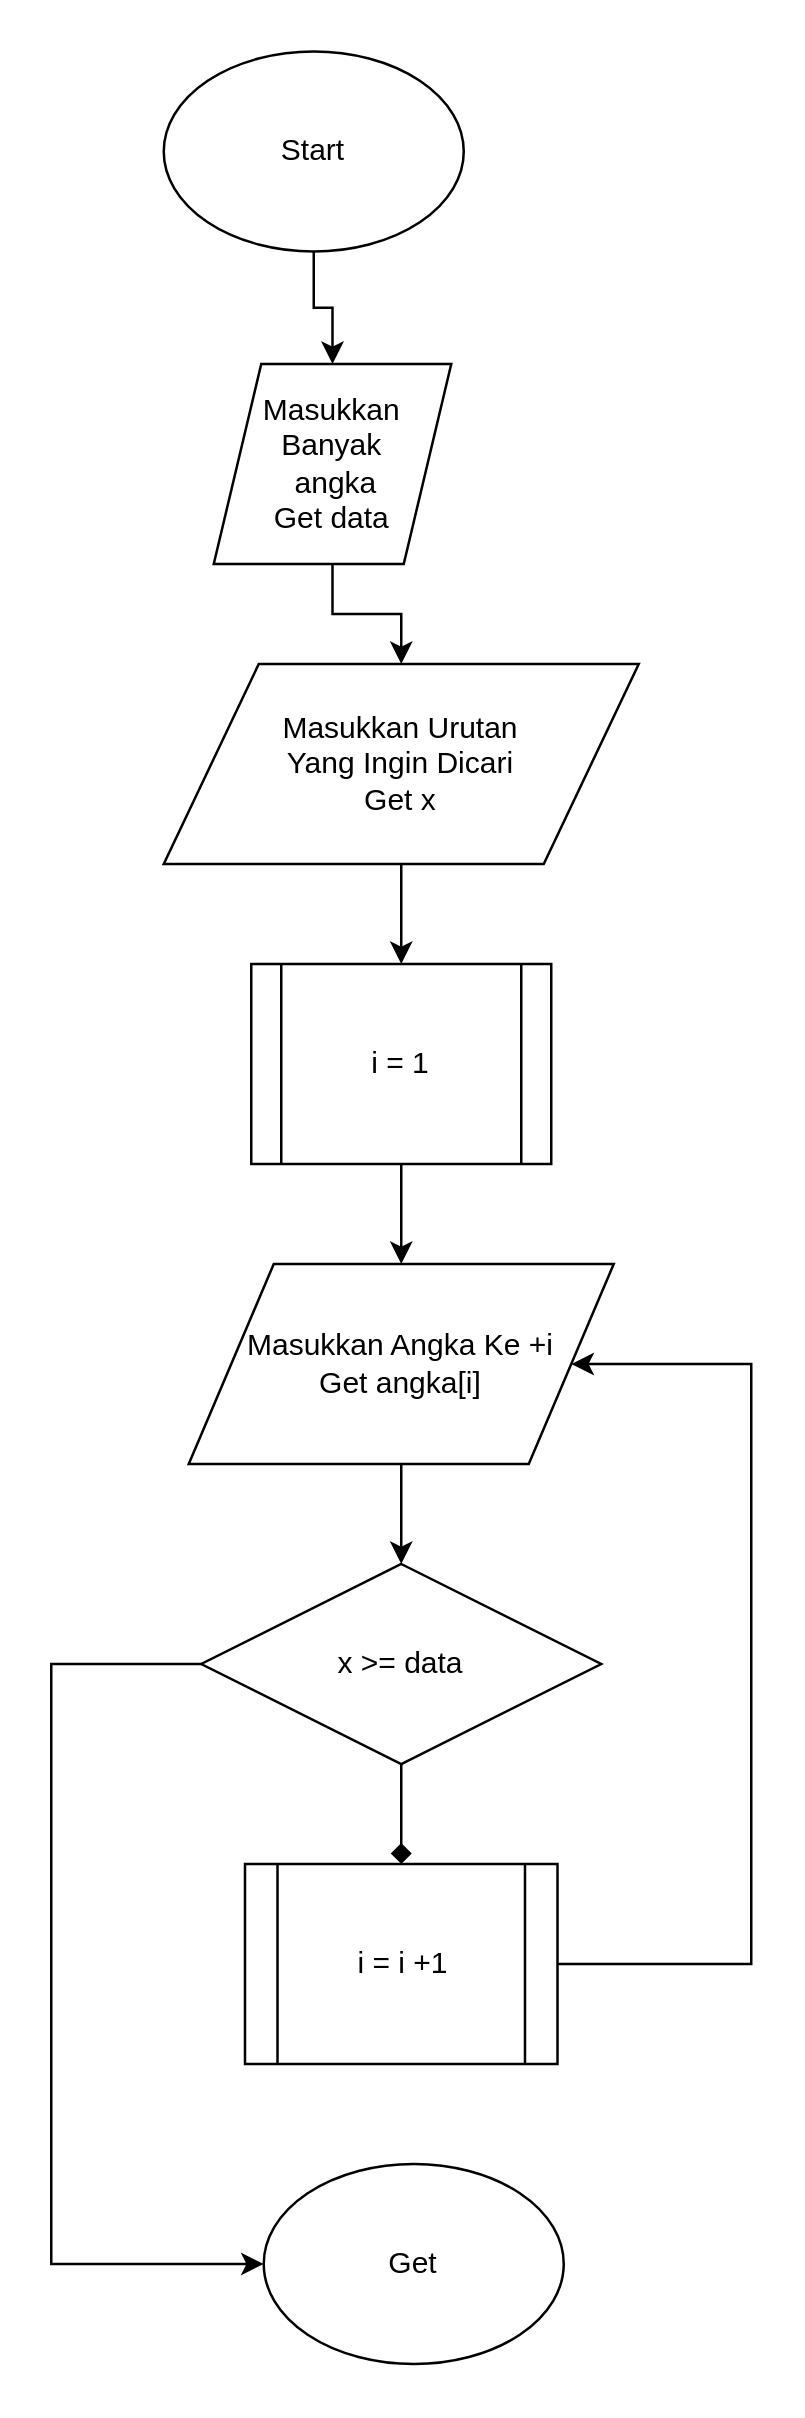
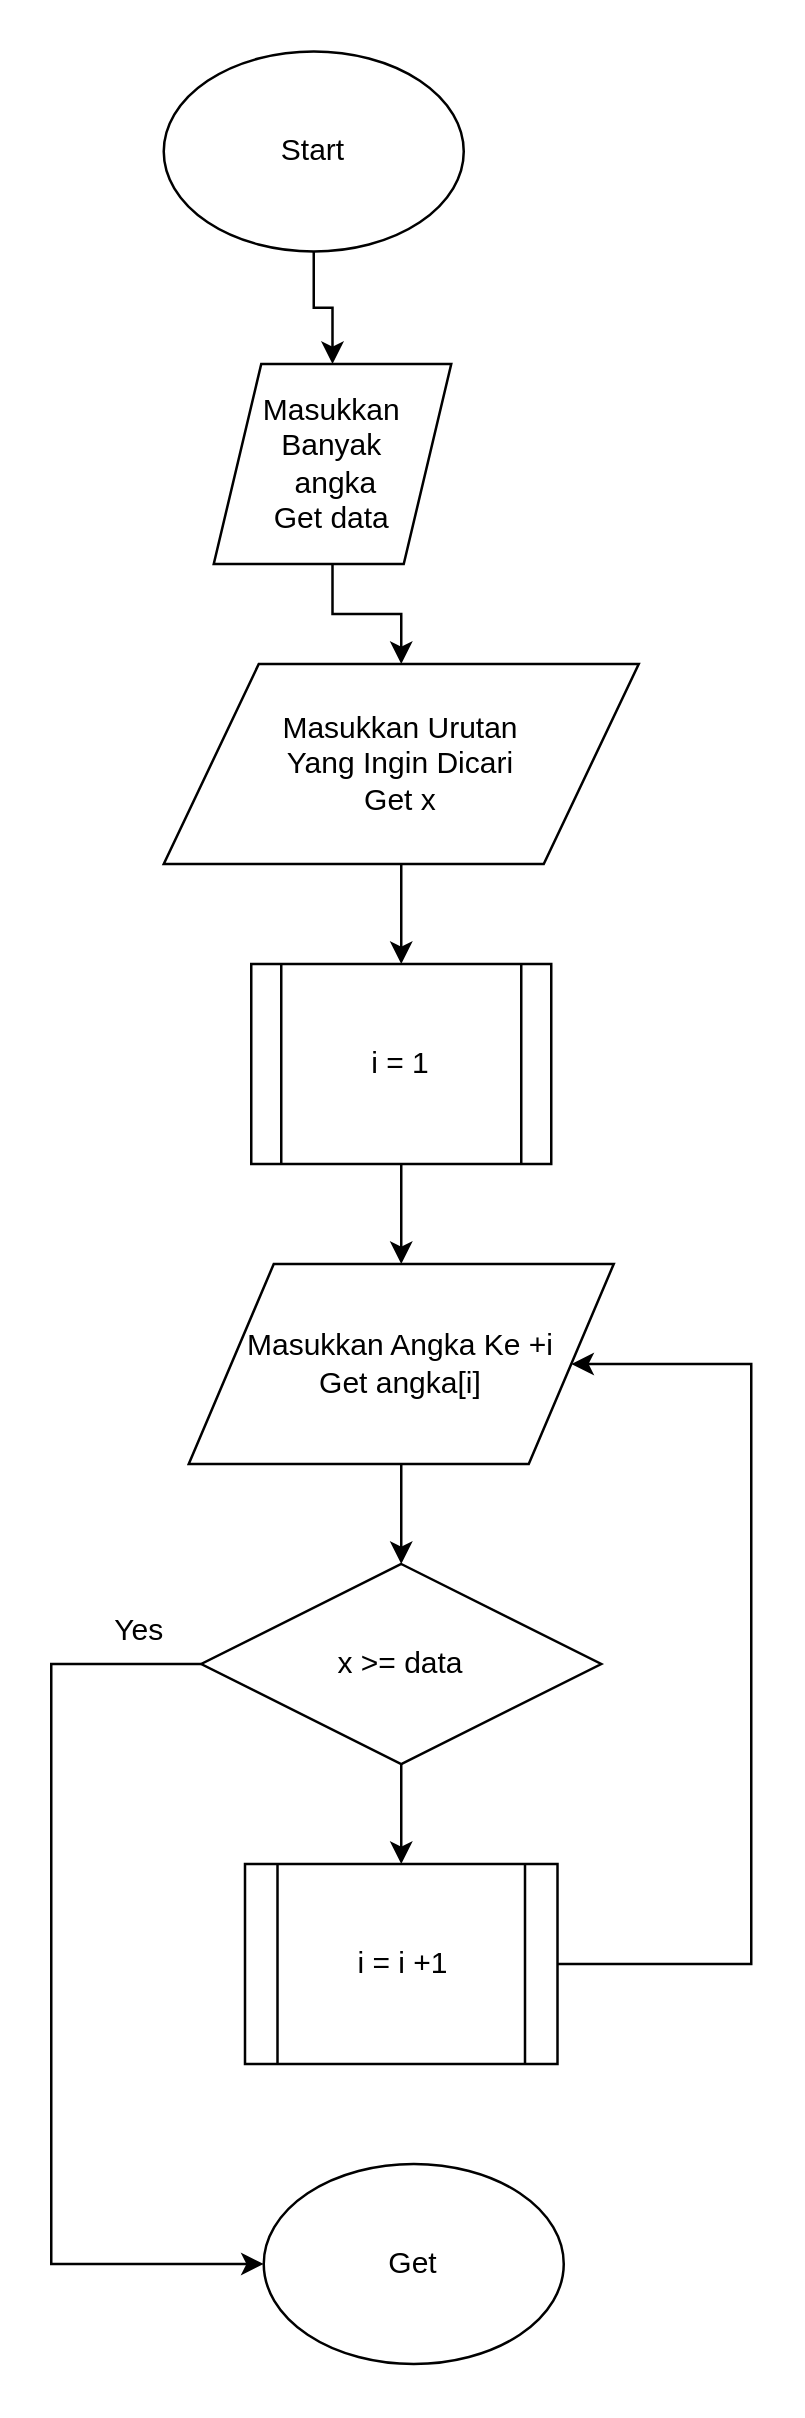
node "Yes": added
edge "x >= data" -> "i = i +1": arrowhead diamond -> classic
